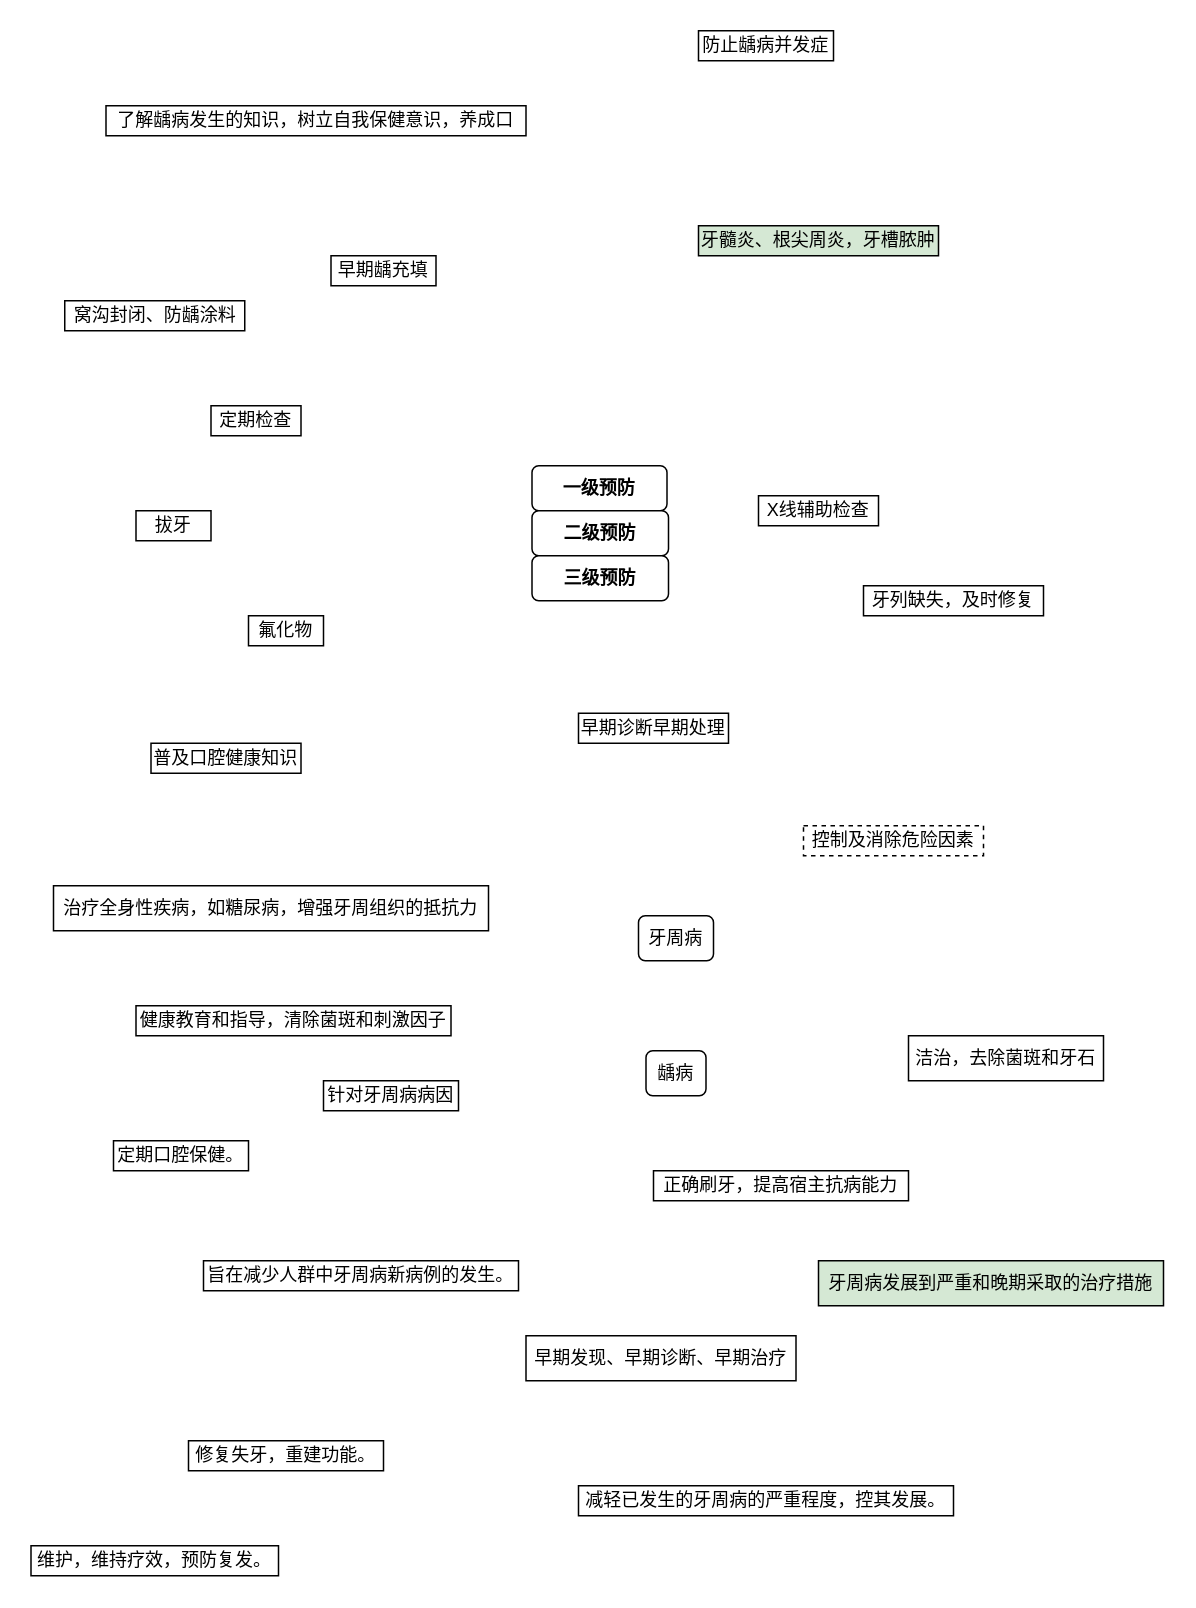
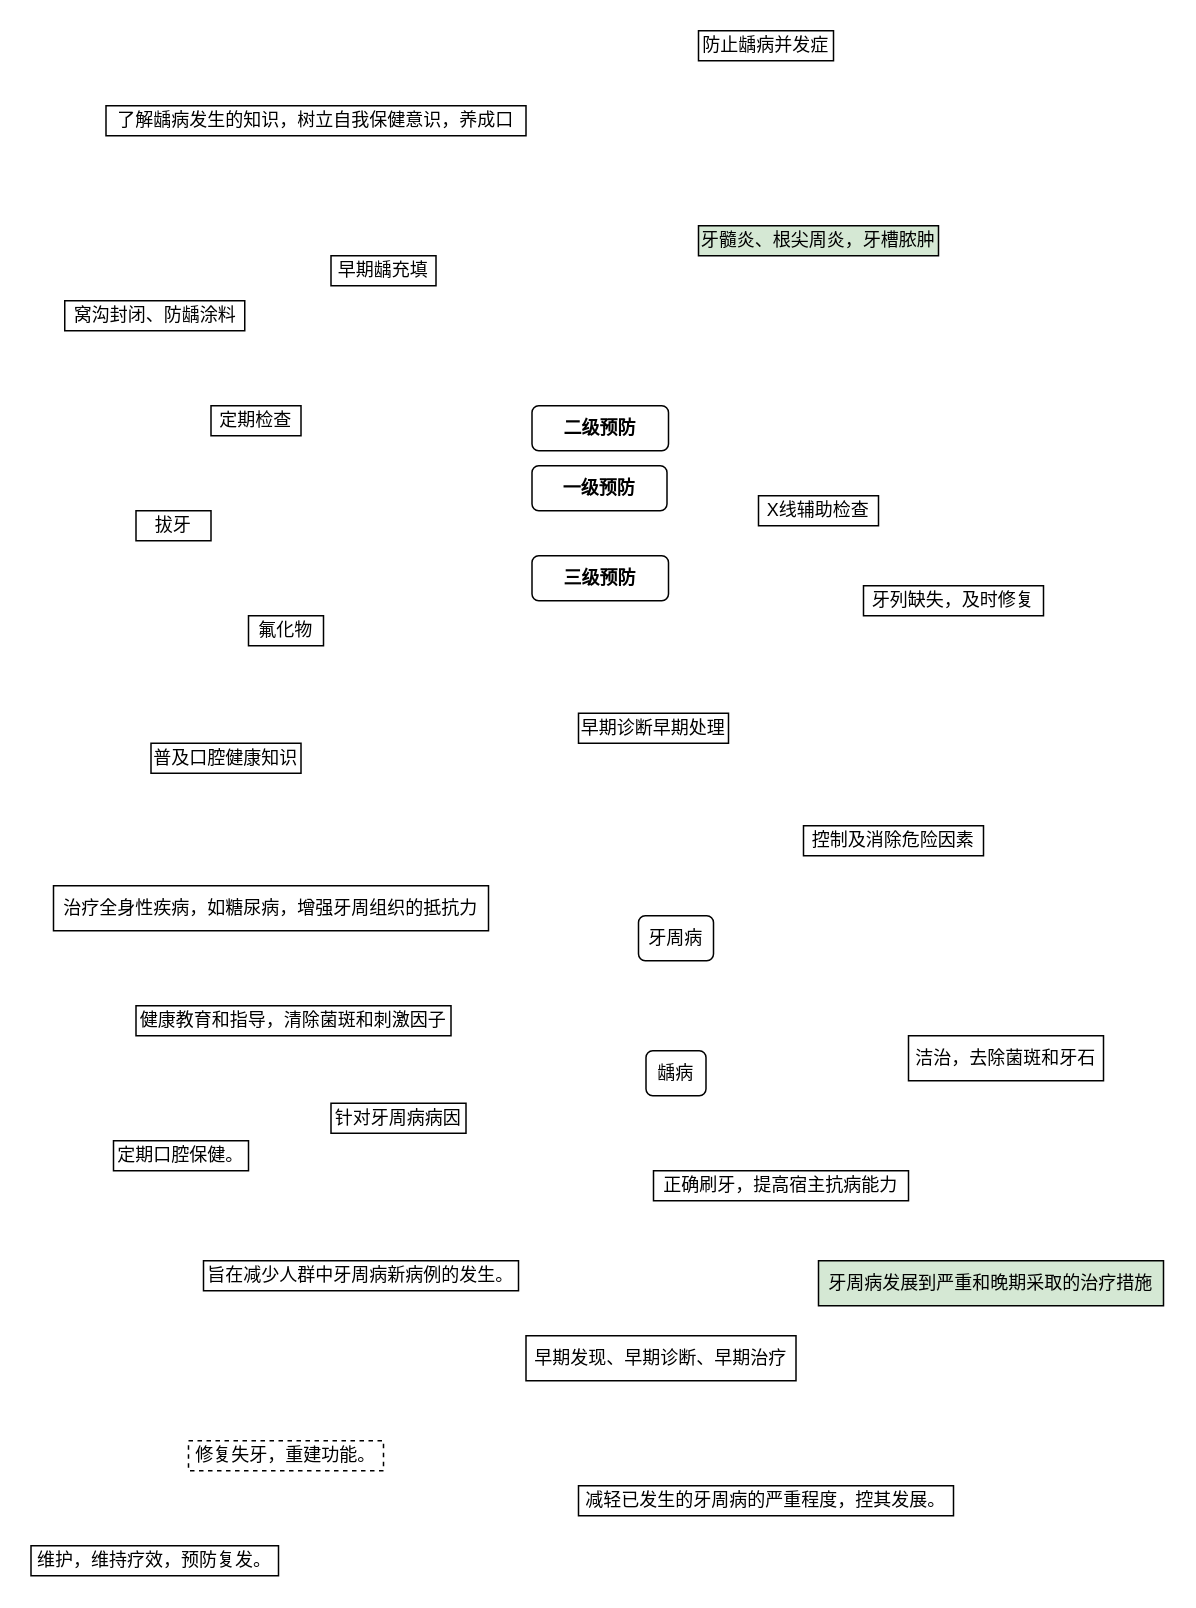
node "二级预防": moved (600, 533) -> (600, 428)
node "控制及消除危险因素": style dashed -> solid
node "针对牙周病病因": moved (391, 1096) -> (398, 1118)
node "修复失牙，重建功能。": style solid -> dashed
